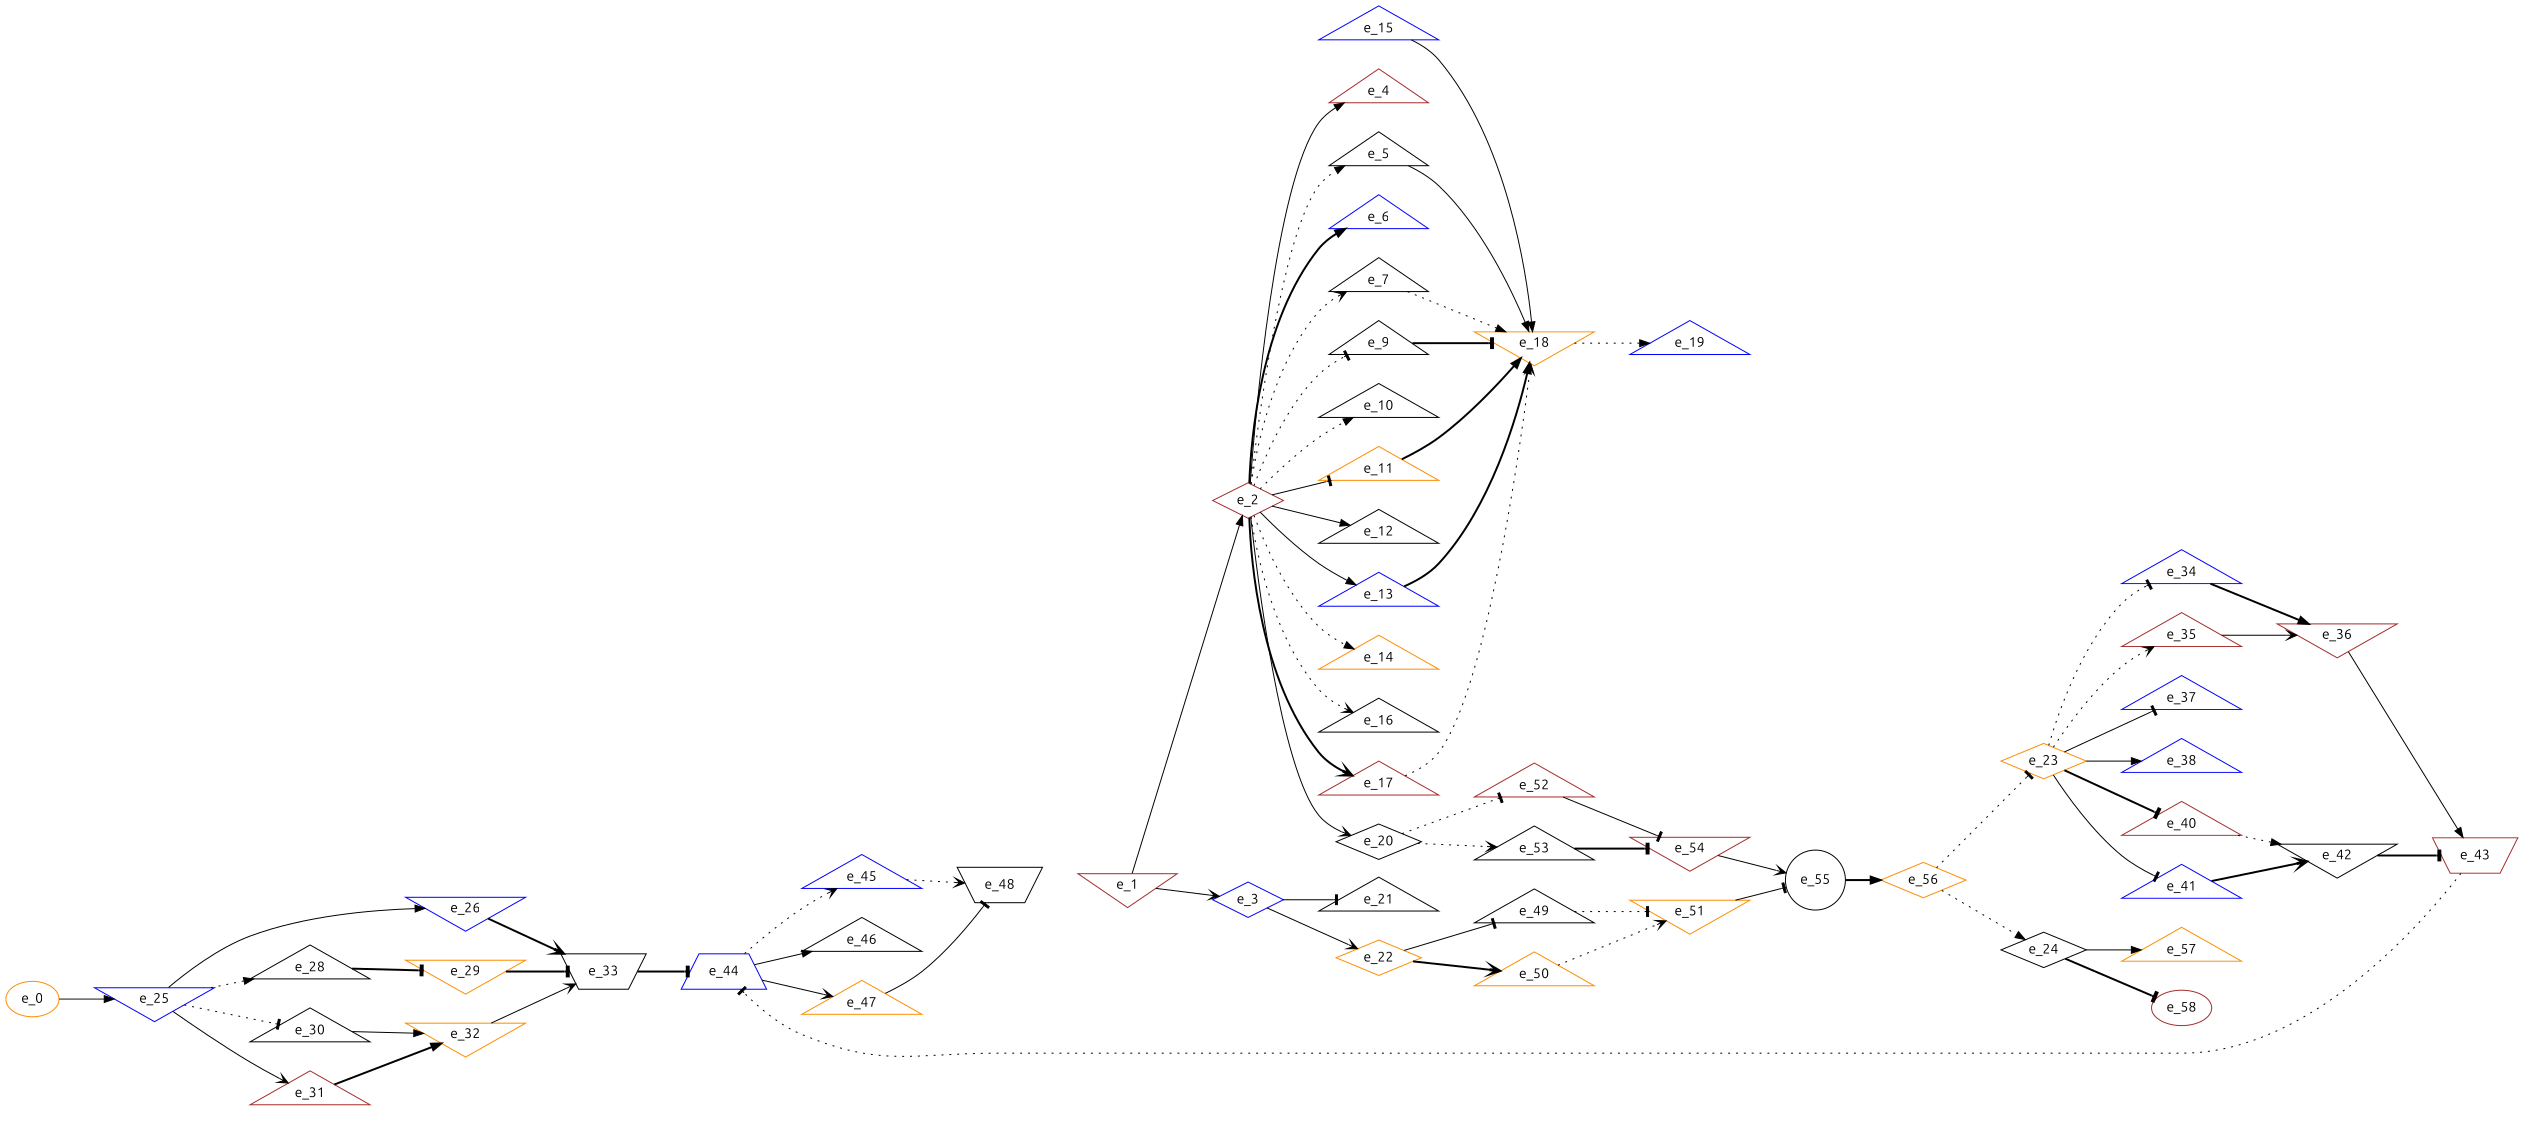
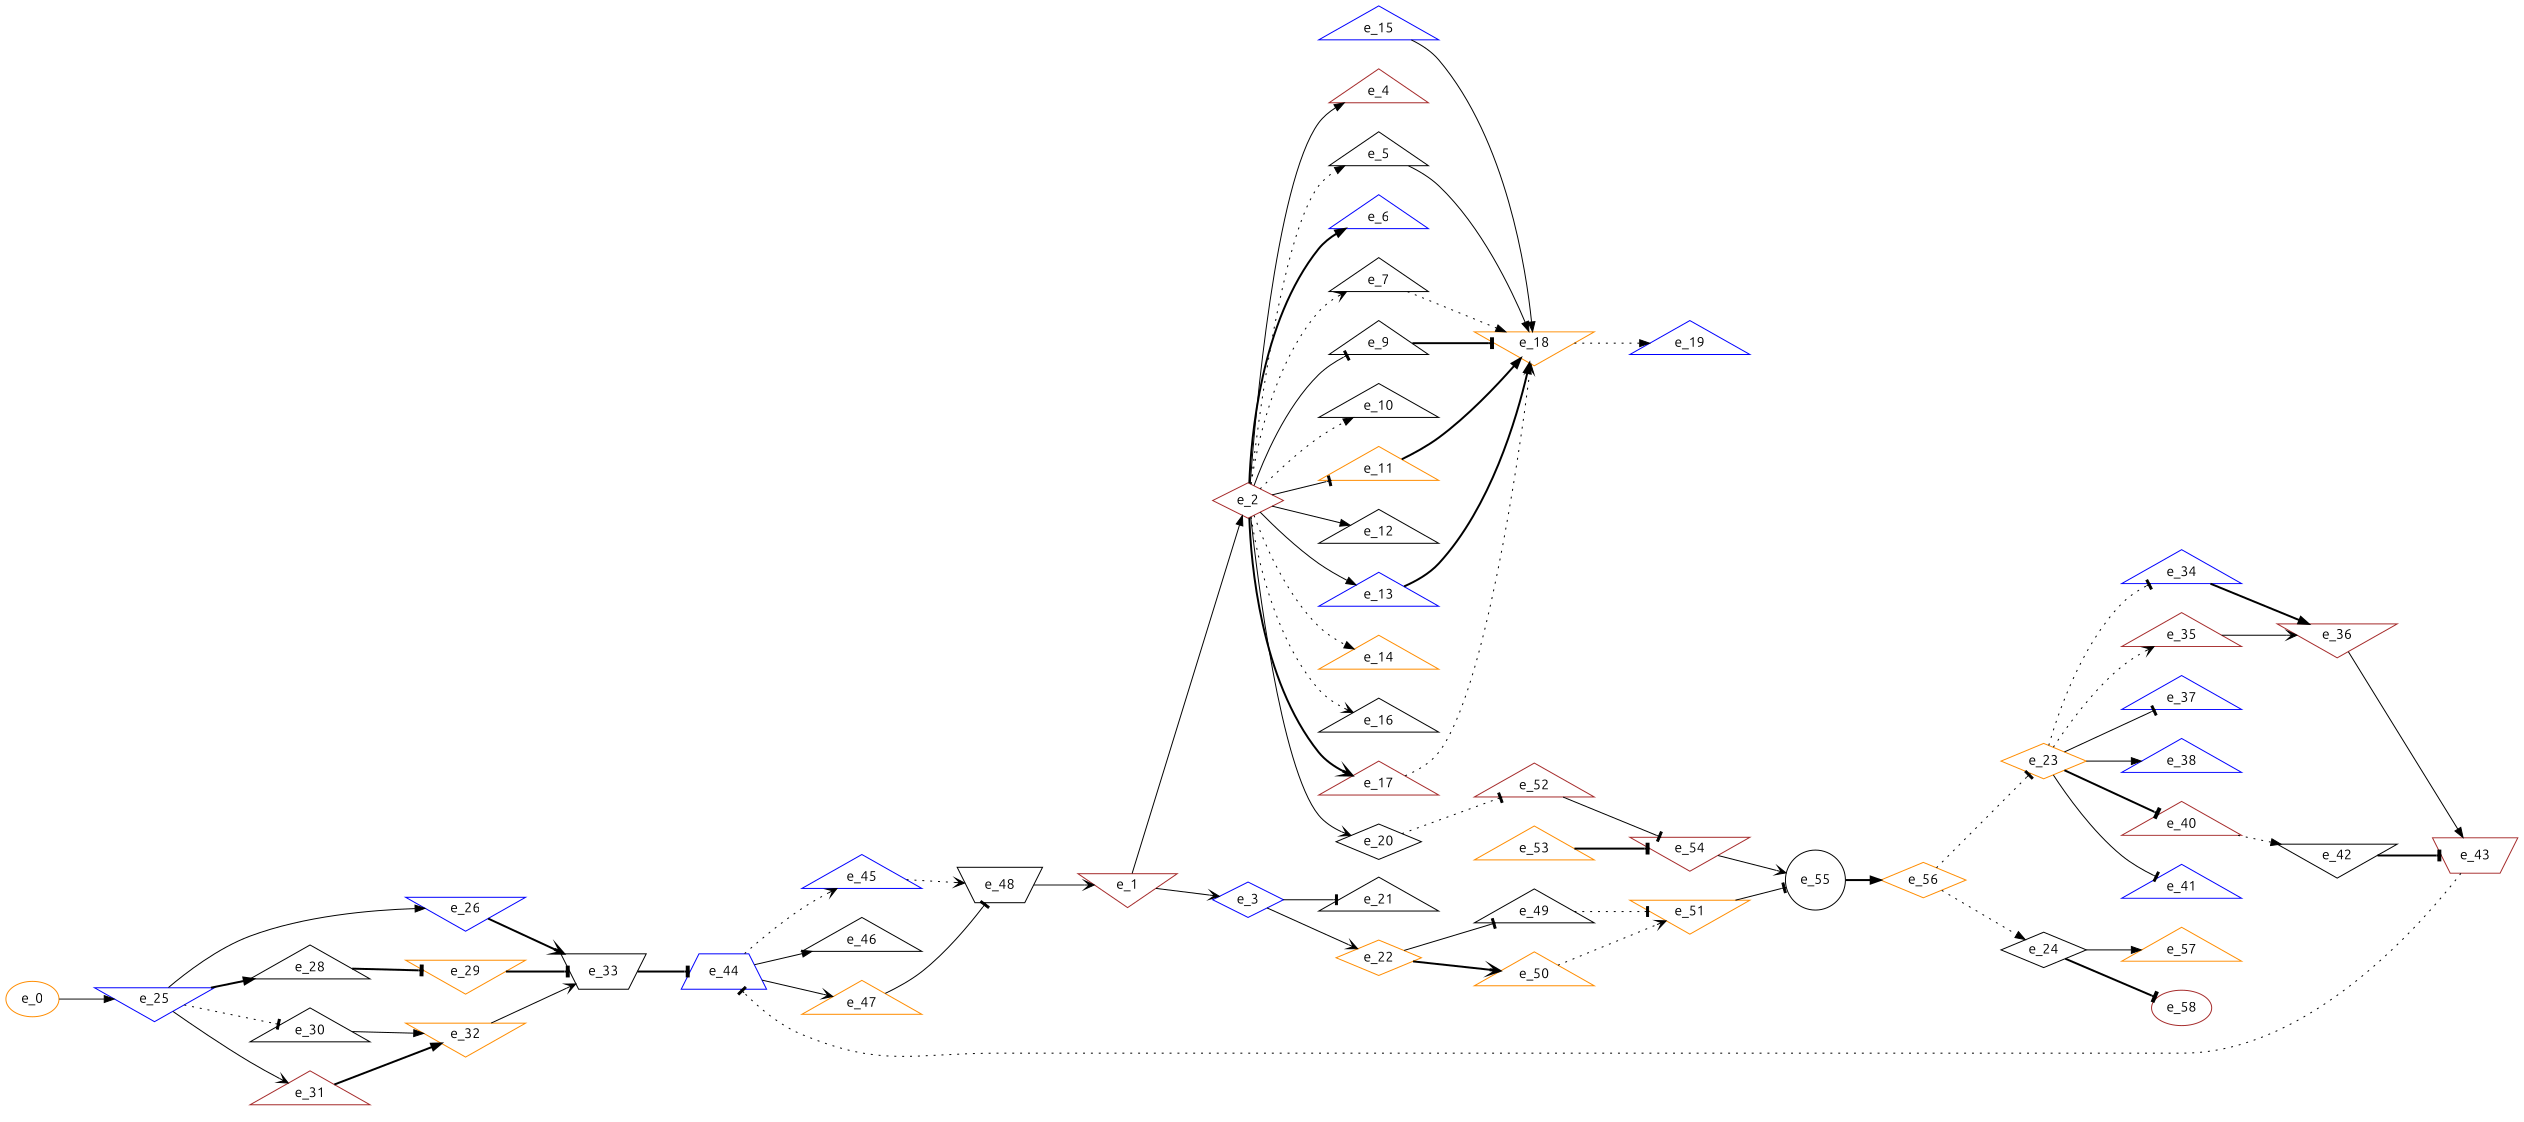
edge "e_2" -> "e_9": style dotted -> solid
edge "e_20" -> "e_53": removed
node "e_53": color black -> darkorange
edge "e_41" -> "e_42": removed
edge "e_48" -> "e_1": added
edge "e_25" -> "e_28": style dotted -> bold
